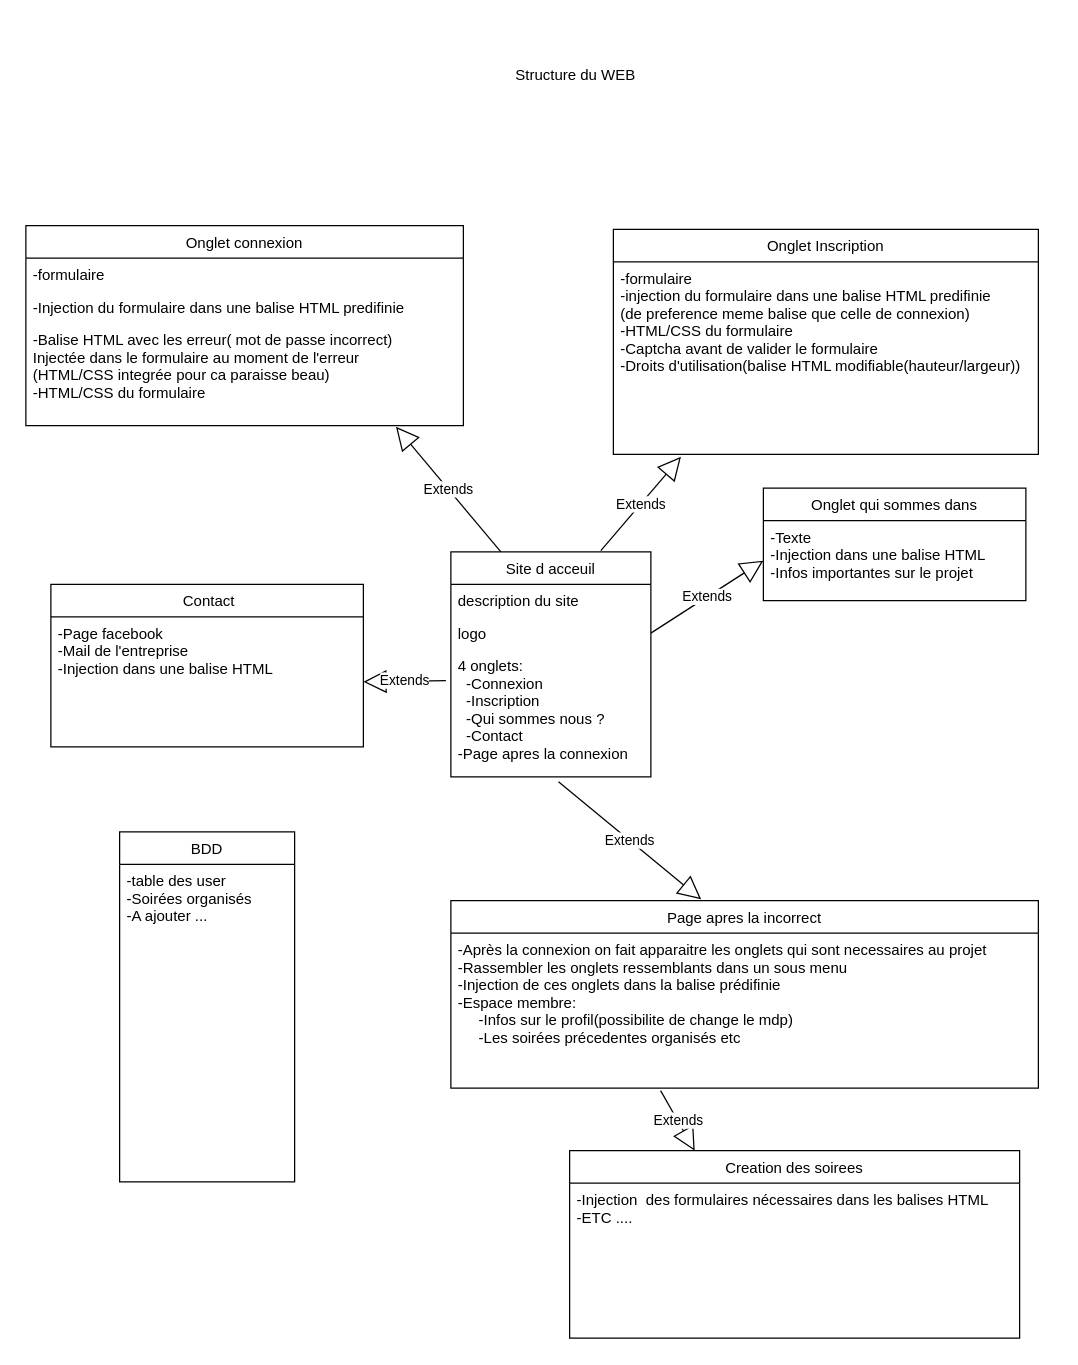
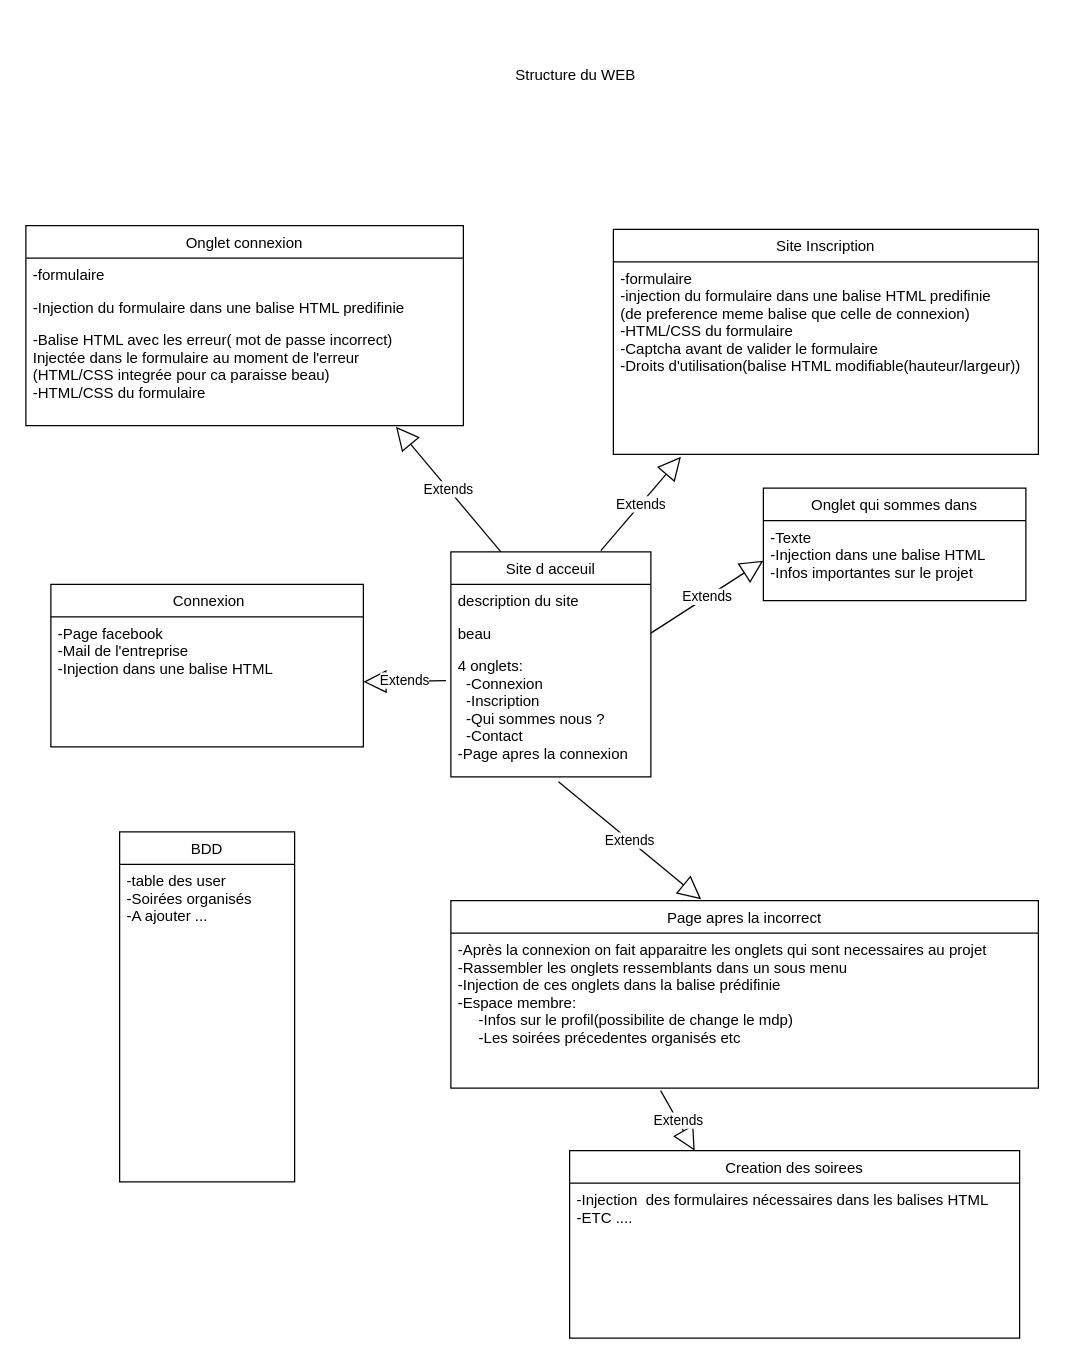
node "Onglet Inscription": label "Onglet Inscription" -> "Site Inscription"
node "Contact": label "Contact" -> "Connexion"
node "logo": label "logo" -> "beau"
